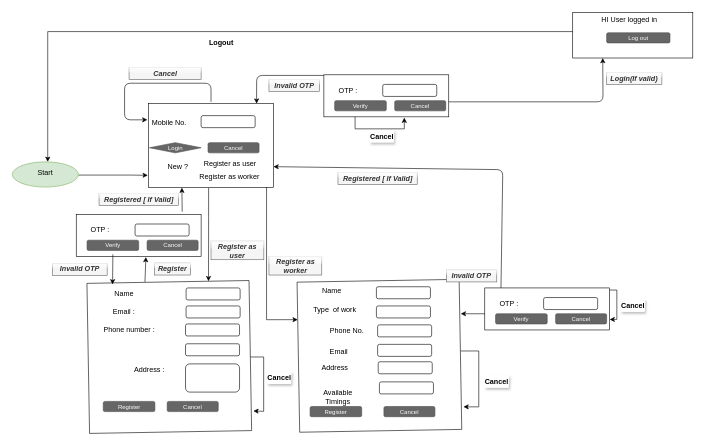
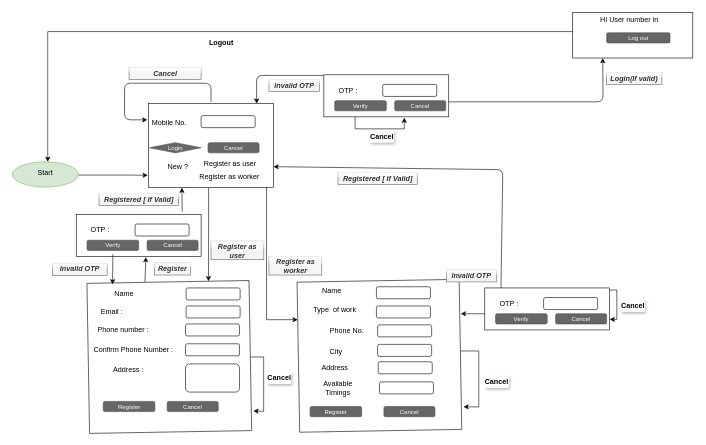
node "HI User logged in": label "HI User logged in" -> "HI User number in"
node "Email :": moved (124, 312) -> (112, 312)
node "Phone number :": moved (129, 330) -> (123, 330)
node "Confirm Phone Number :": added
node "Email": label "Email" -> "City"
node "Address :": moved (149, 370) -> (128, 370)
node "Available Timings": moved (338, 397) -> (338, 388)
